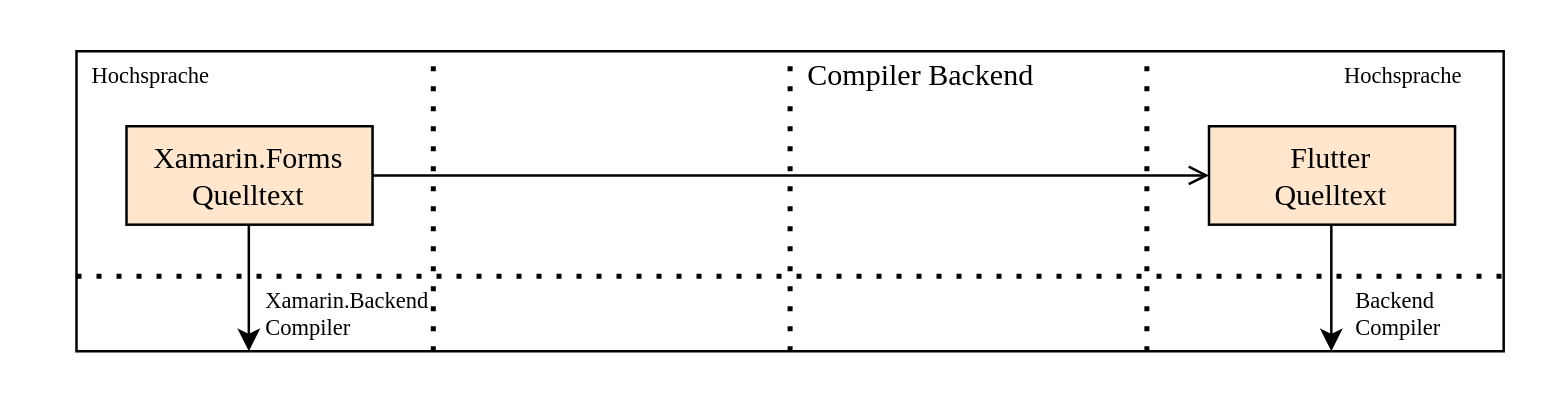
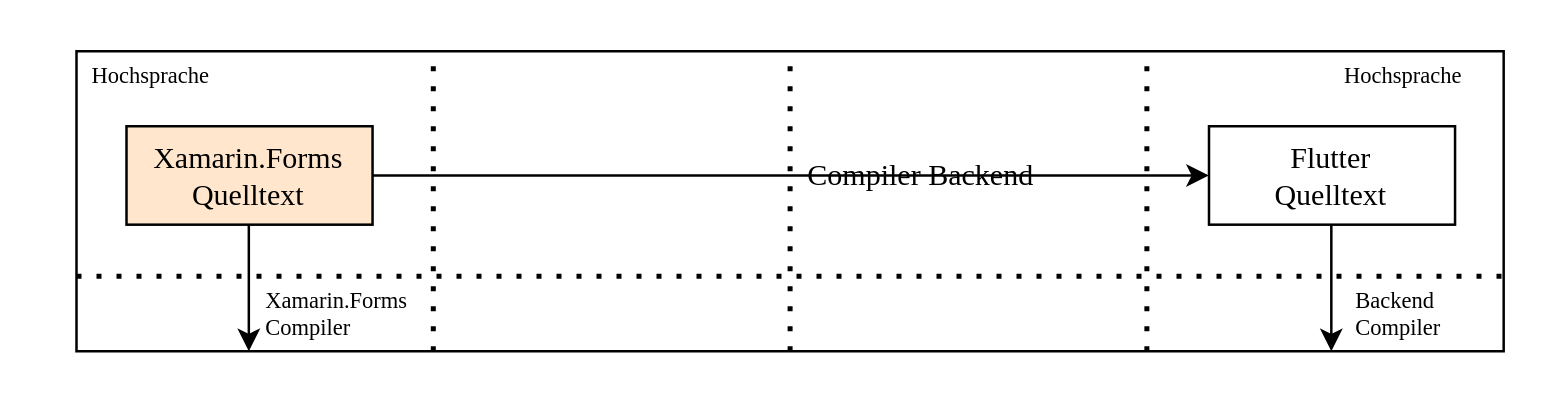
node "Compiler Backend": moved (921, 76) -> (921, 176)
edge "Xamarin.FormsQuelltext" -> "FlutterQuelltext": arrowhead open -> classic
node "FlutterQuelltext": fillcolor #ffe6cc -> #ffffff
node "Xamarin.Backend Compiler": label "Xamarin.Backend Compiler" -> "Xamarin.Forms Compiler"
